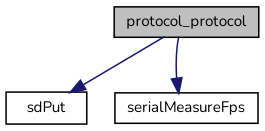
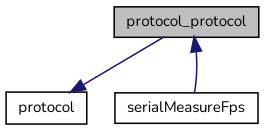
edge "protocol_protocol" -> "serialMeasureFps": reversed
node "sdPut": label "sdPut" -> "protocol"
